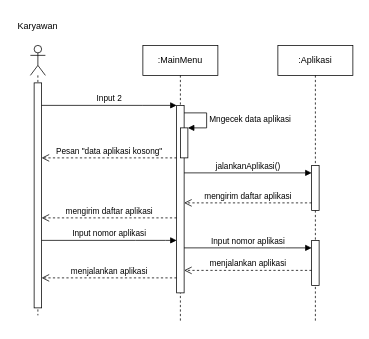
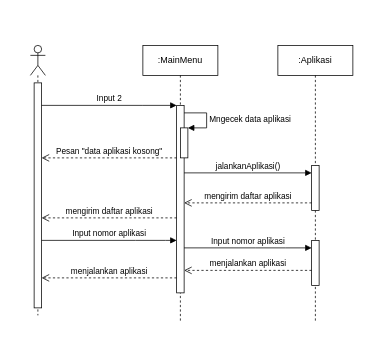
node "Karyawan": removed
